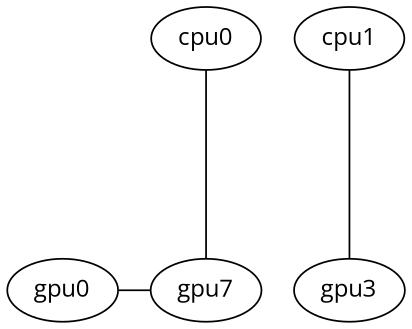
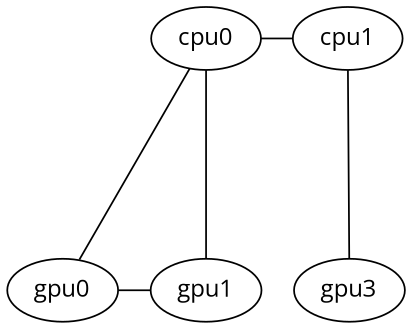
edge "cpu0" -- "cpu1": added
edge "cpu0" -- "gpu0": added
node "gpu7": label "gpu7" -> "gpu1"
